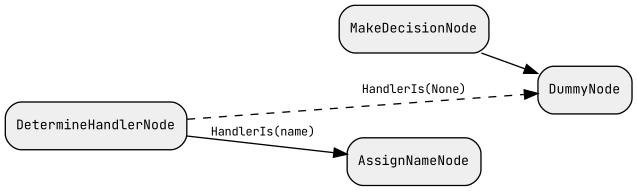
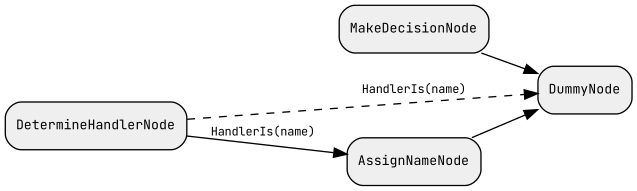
edge "DetermineHandlerNode" -> "DummyNode": label "HandlerIs(None)" -> "HandlerIs(name)"
edge "AssignNameNode" -> "DummyNode": added
